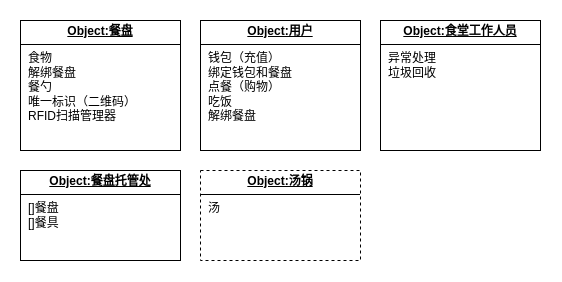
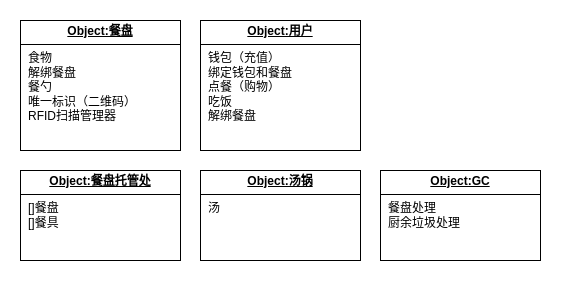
node "Object:食堂工作人员 异常处理 垃圾回收": removed
node "Object:汤锅 汤": style dashed -> solid
node "Object:GC 餐盘处理 厨余垃圾处理": added
